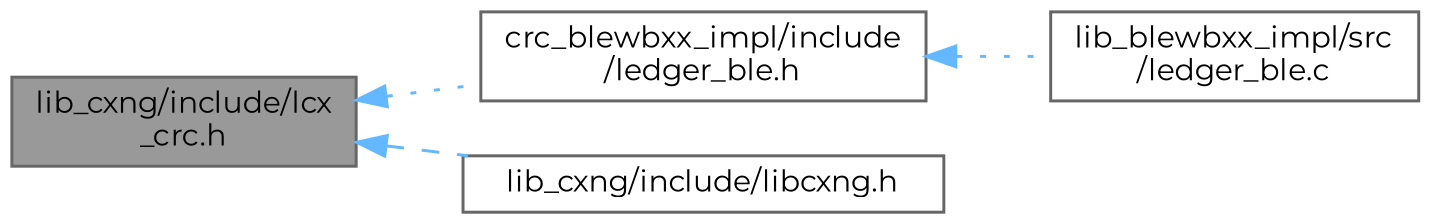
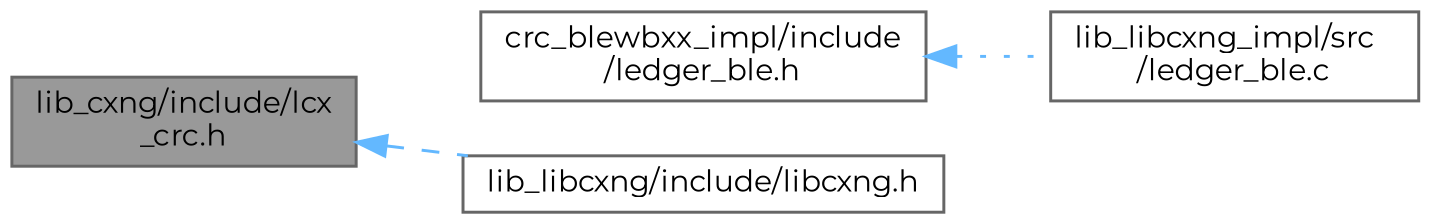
node "lib_blewbxx_impl/src /ledger_ble.c": label "lib_blewbxx_impl/src /ledger_ble.c" -> "lib_libcxng_impl/src /ledger_ble.c"
edge "crc_blewbxx_impl/include /ledger_ble.h" -> "lib_cxng/include/lcx _crc.h": removed
node "lib_cxng/include/libcxng.h": label "lib_cxng/include/libcxng.h" -> "lib_libcxng/include/libcxng.h"
